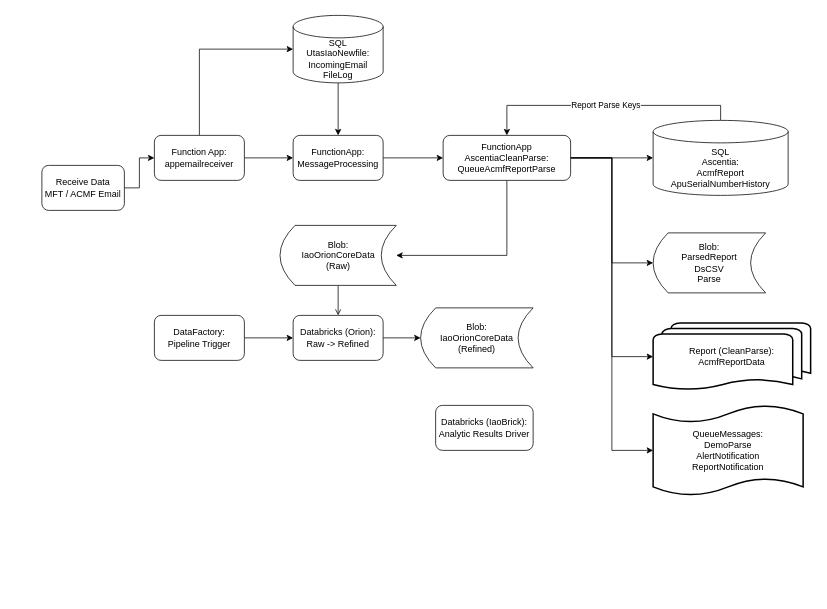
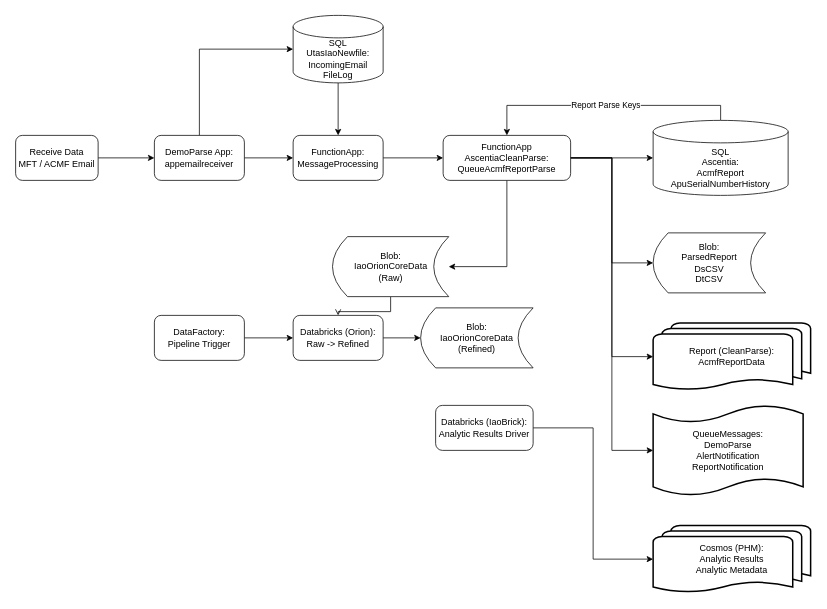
node "Function App: appemailreceiver": label "Function App: appemailreceiver" -> "DemoParse App: appemailreceiver"
node "Receive Data MFT / ACMF Email": moved (83, 188) -> (57, 158)
node "Blob: IaoOrionCoreData (Raw)": moved (338, 255) -> (390, 267)
node "Blob: ParsedReport DsCSV Parse": label "Blob: ParsedReport DsCSV Parse" -> "Blob: ParsedReport DsCSV DtCSV"
edge "Databricks (IaoBrick): Analytic Results Driver" -> "Cosmos (PHM): Analytic Results Analytic Metadata": added
node "Cosmos (PHM): Analytic Results Analytic Metadata": added
